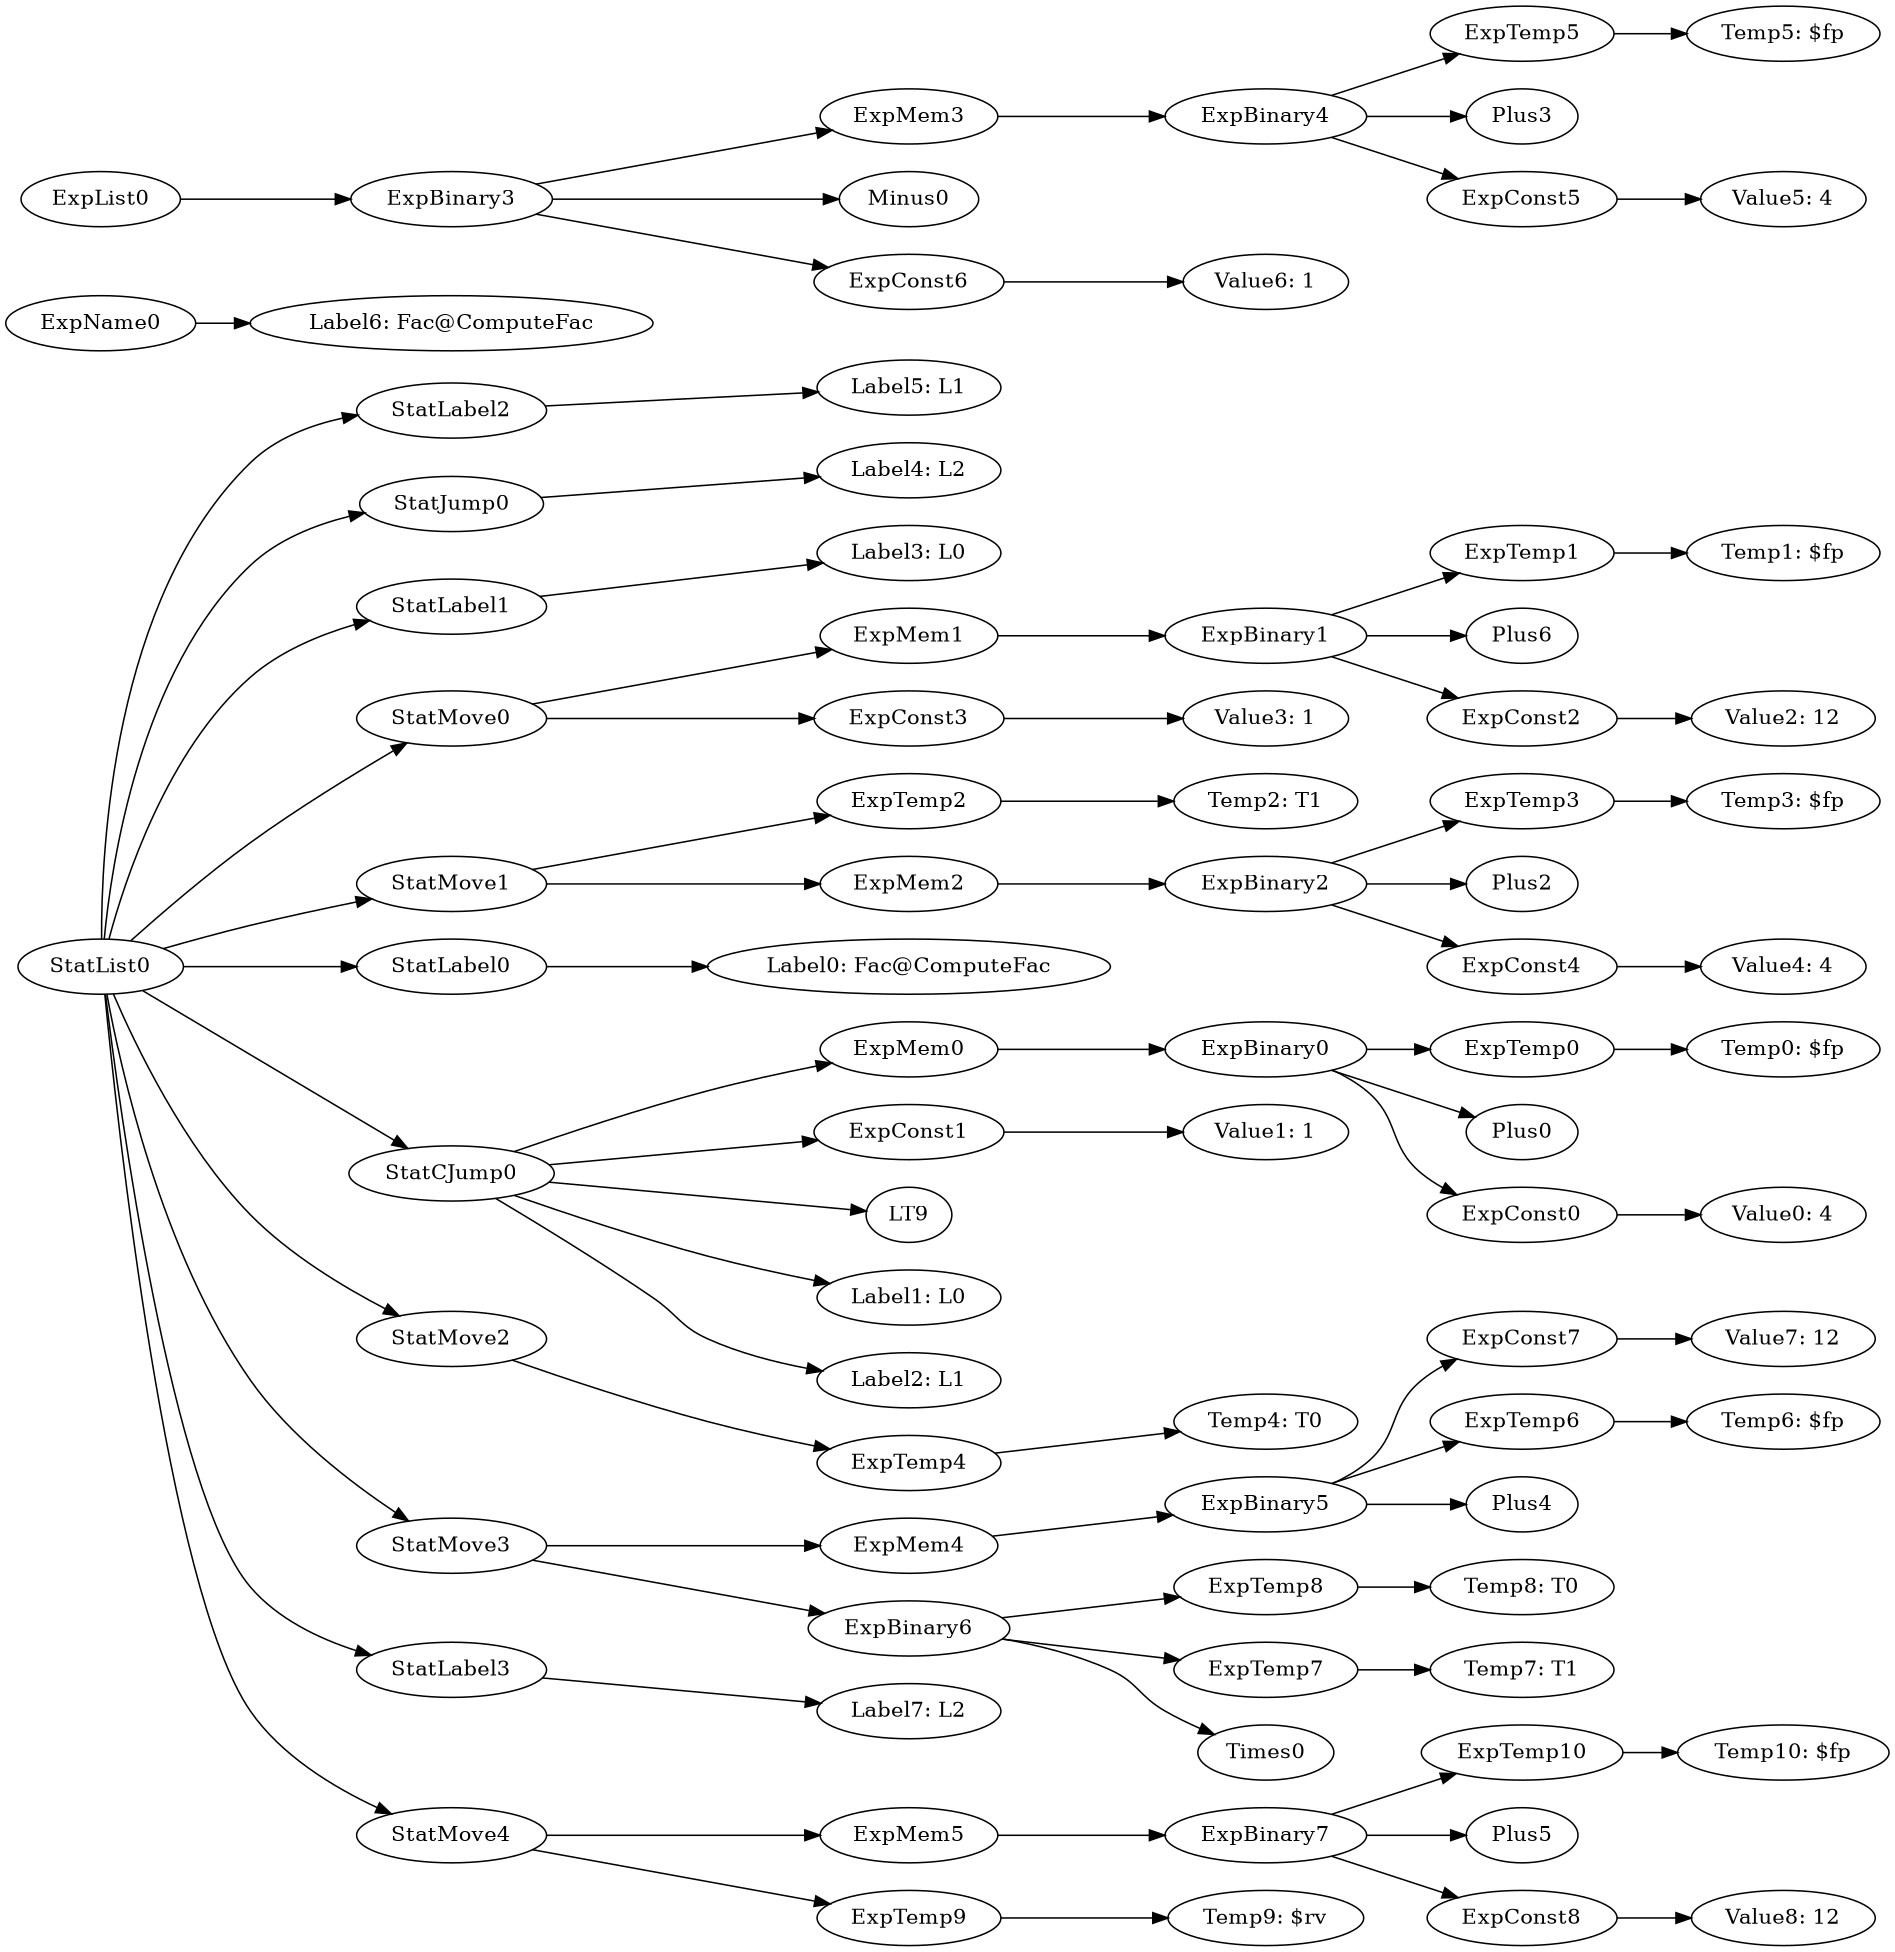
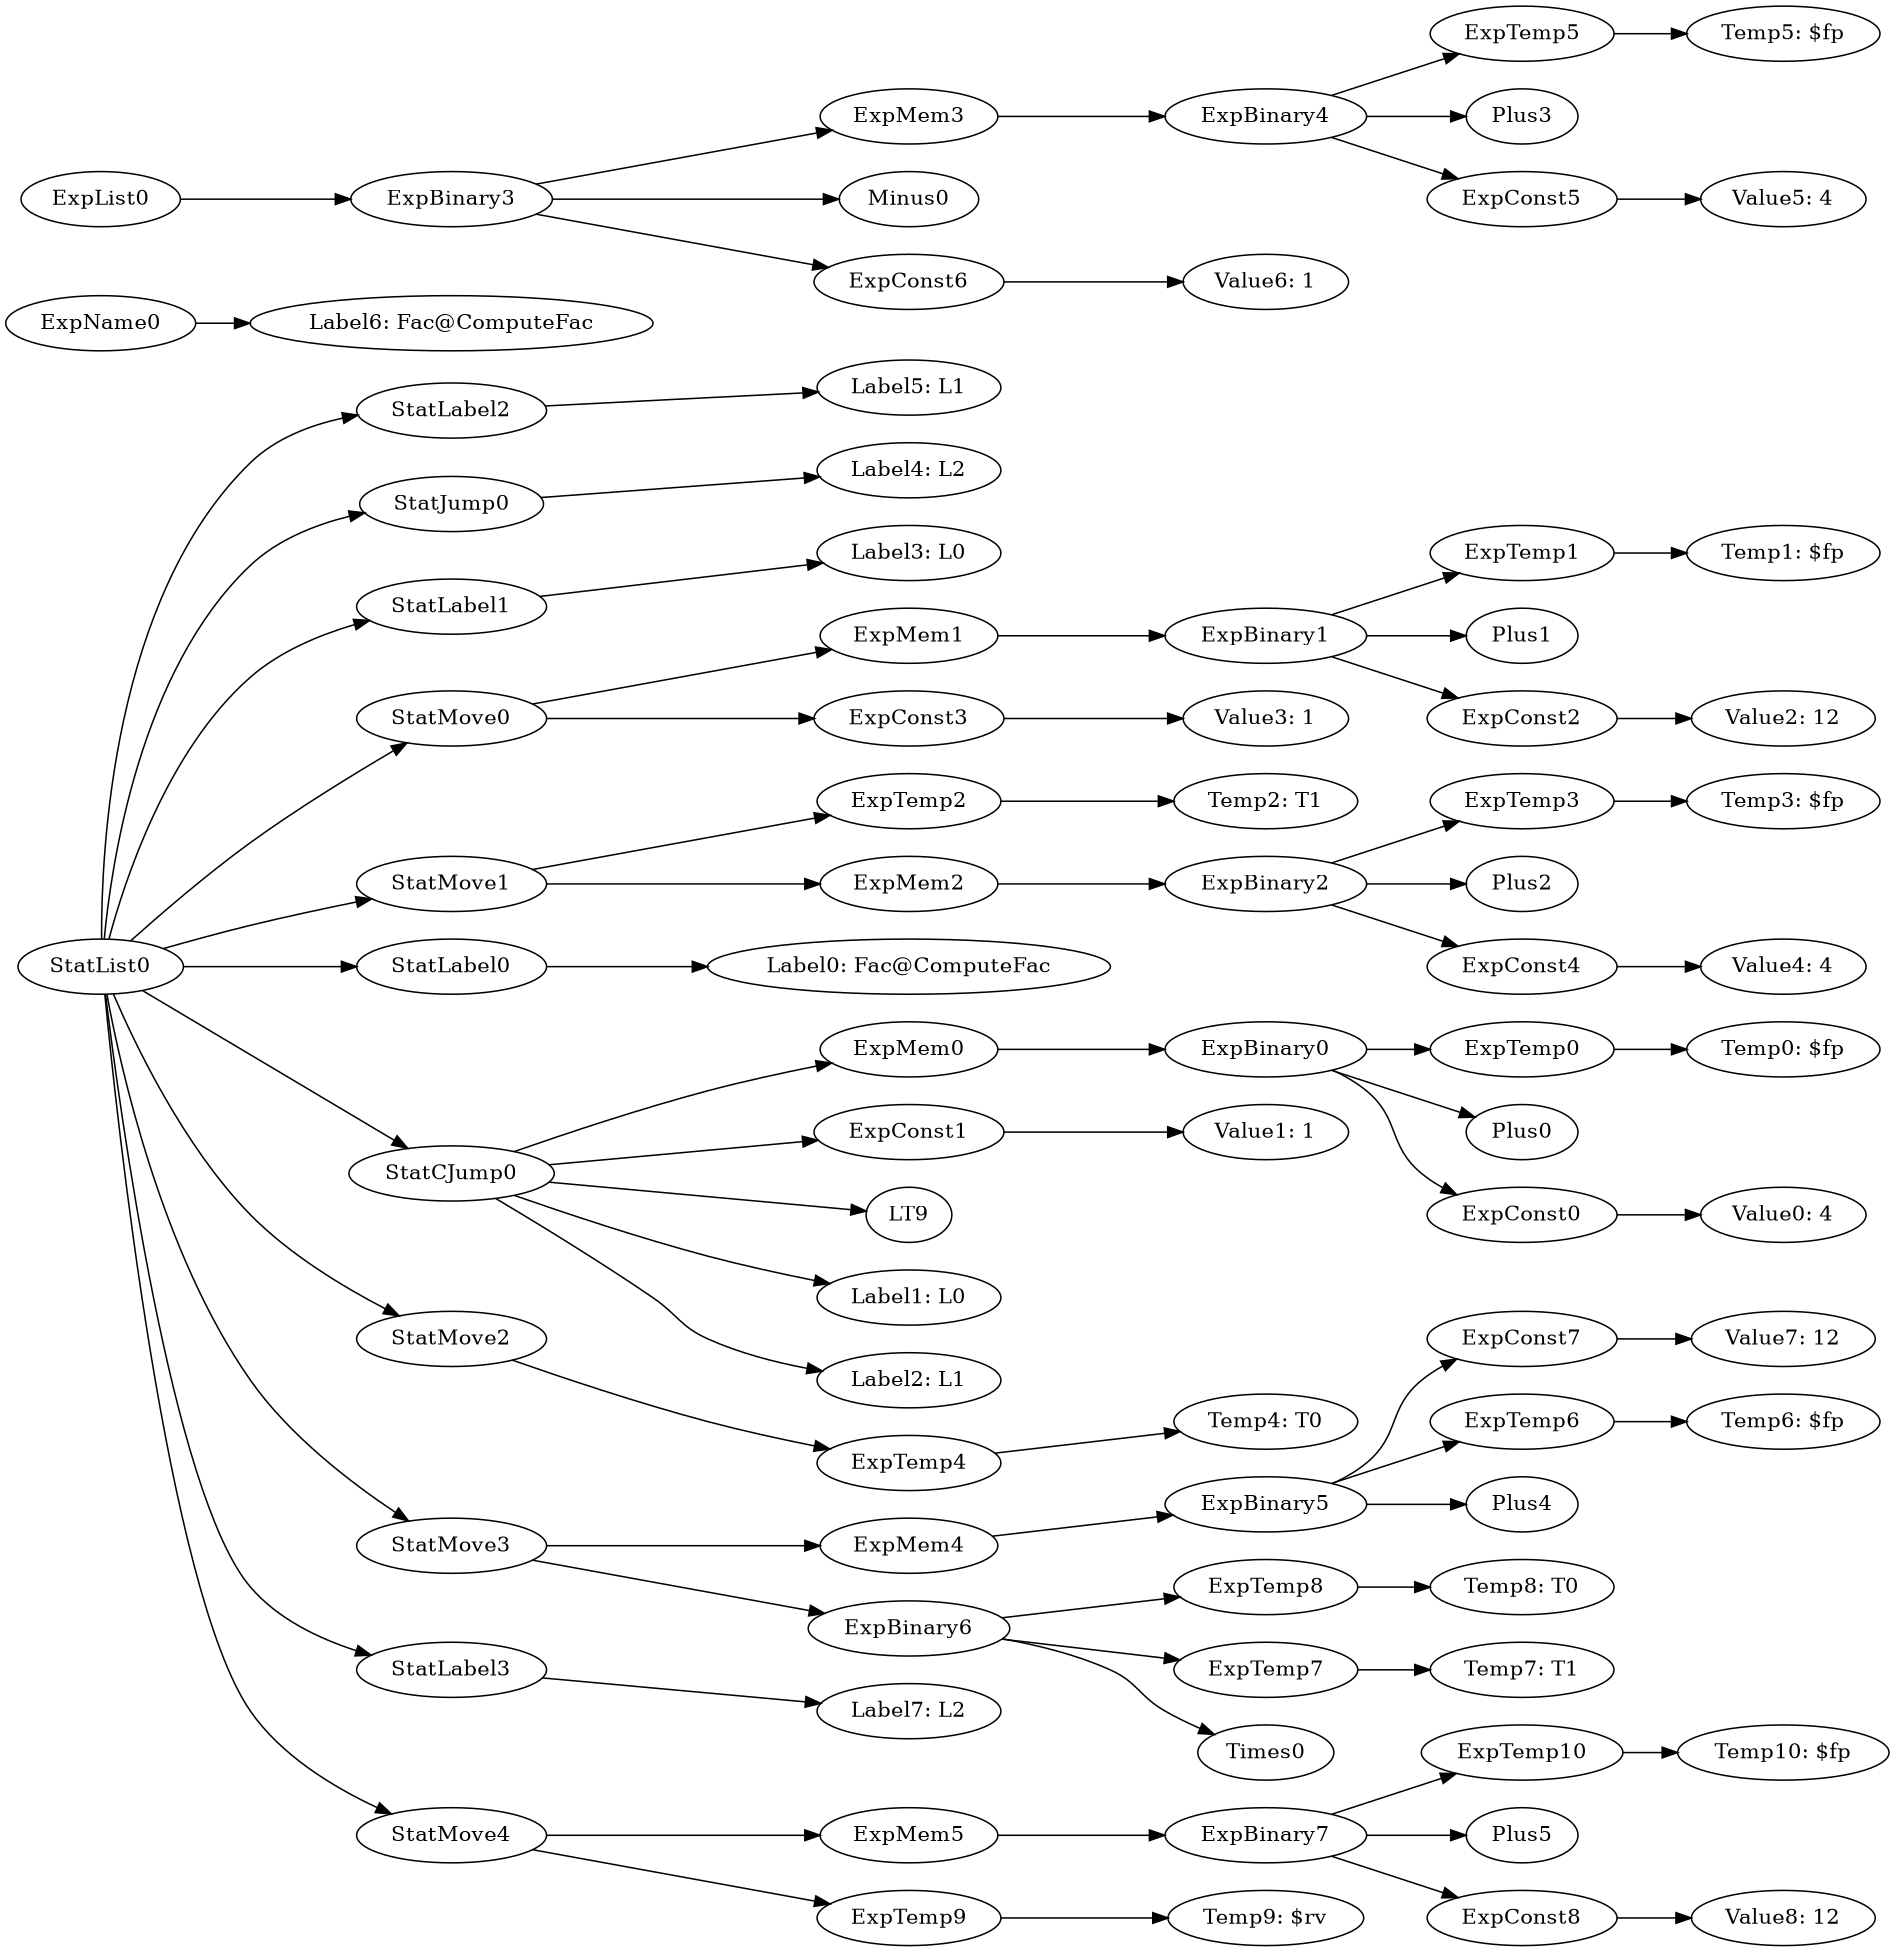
node "Plus6": label "Plus6" -> "Plus1"
